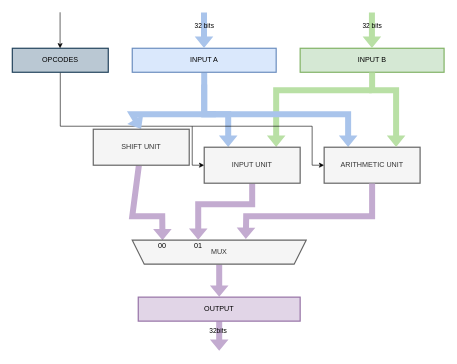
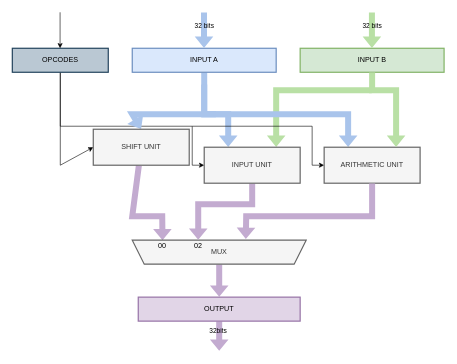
edge "OPCODES" -> "SHIFT UNIT": added
node "01": label "01" -> "02"
